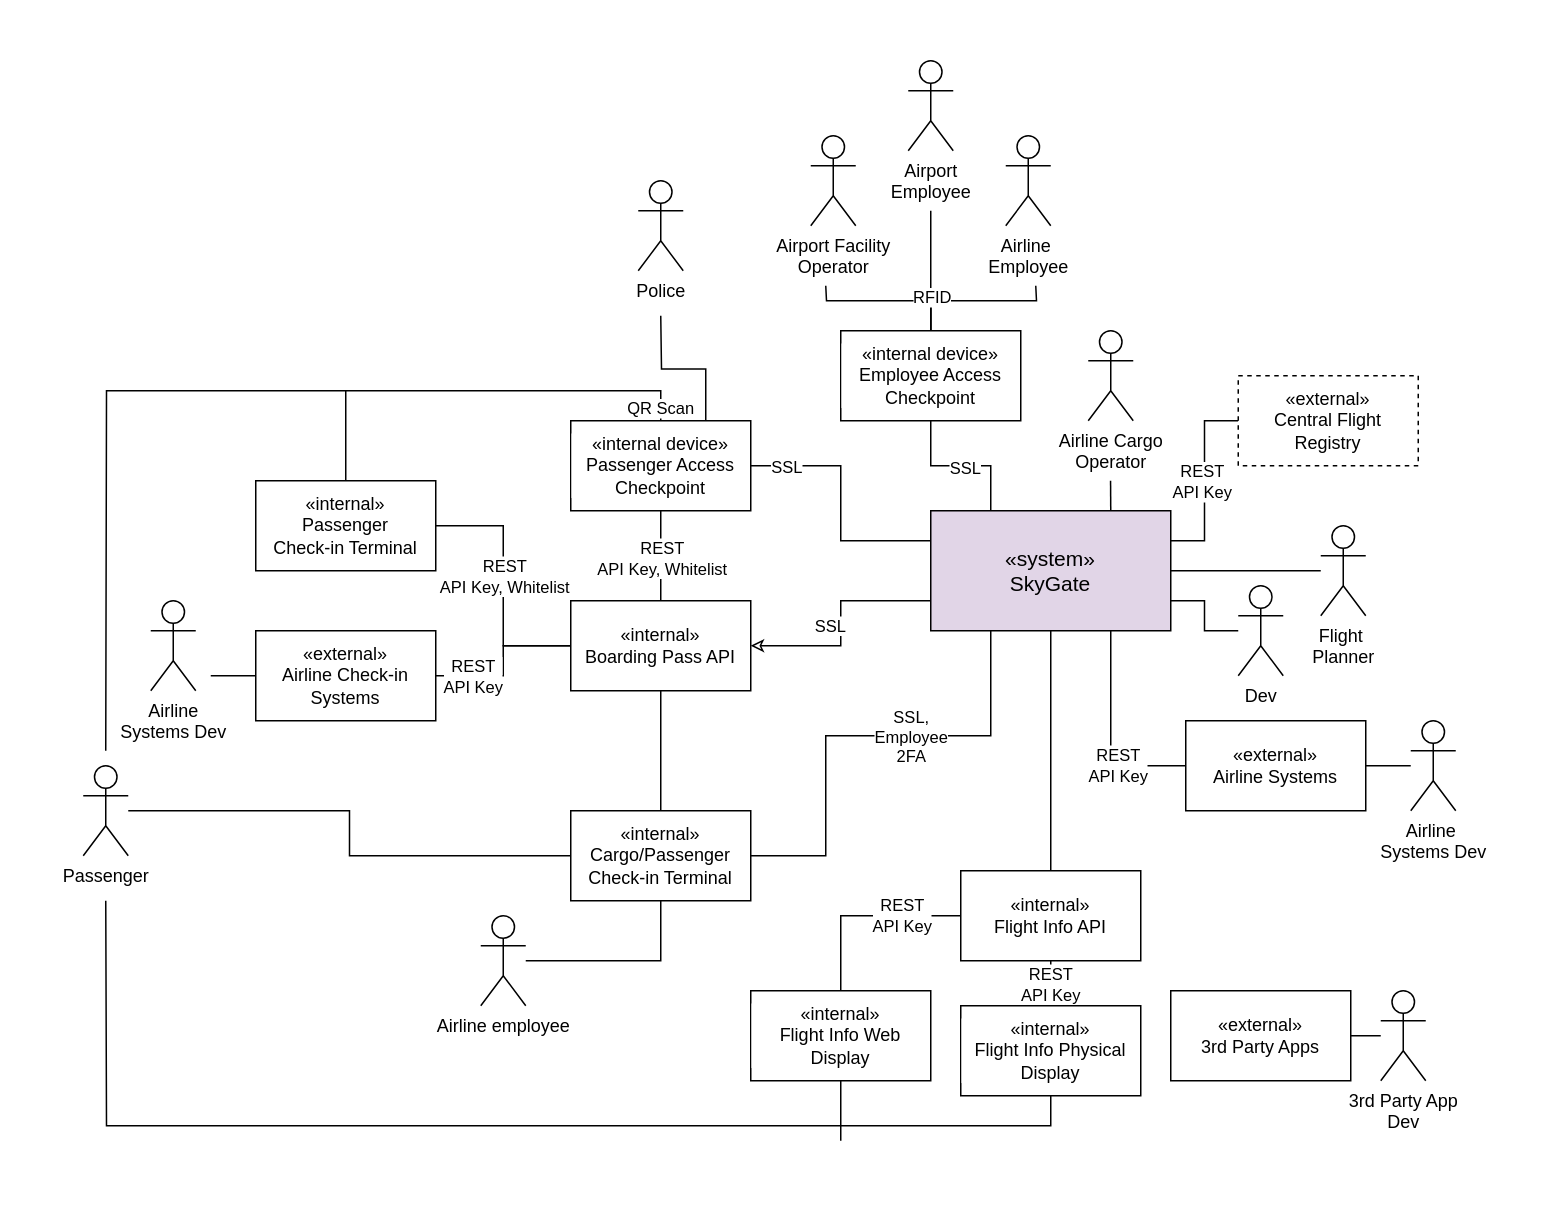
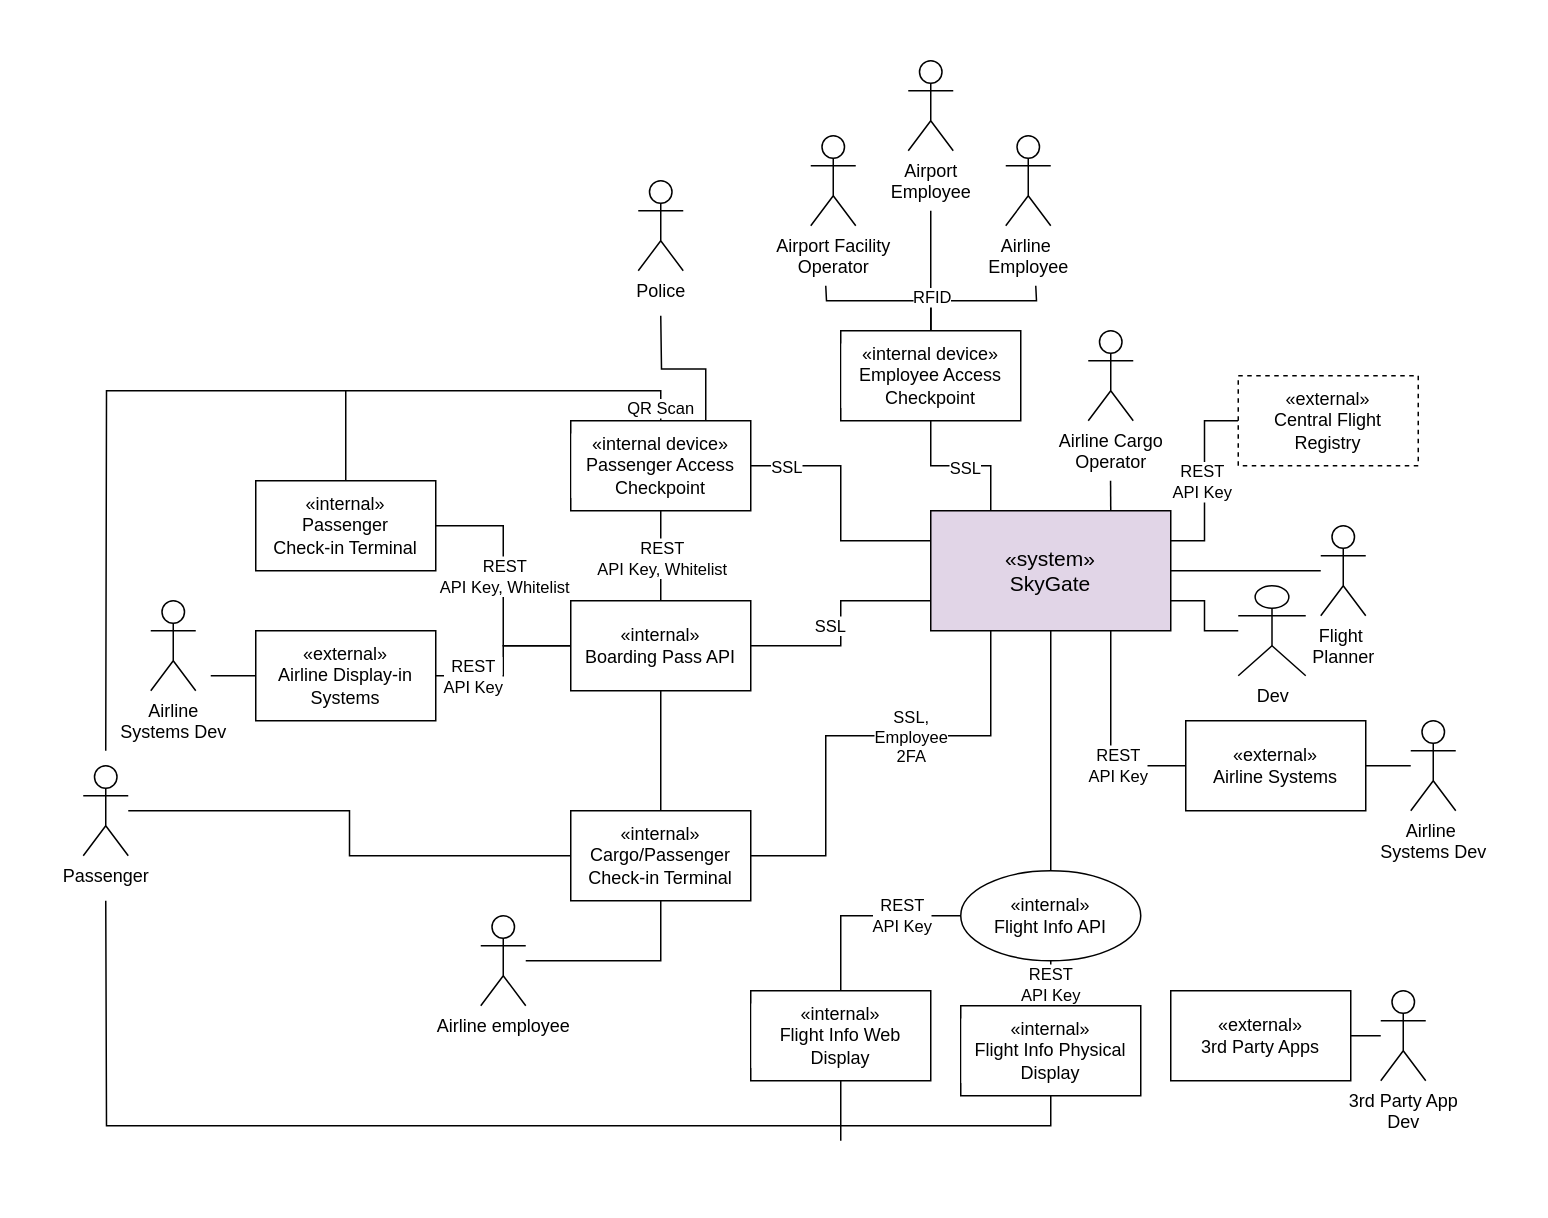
node "Dev": size 45x90 -> 68x90
edge "«system» SkyGate" -> "«internal» Boarding Pass API": arrowhead classic -> none
node "«external» Airline Check-in Systems": label "«external» Airline Check-in Systems" -> "«external» Airline Display-in Systems"
node "«internal» Flight Info API": shape rectangle -> ellipse
